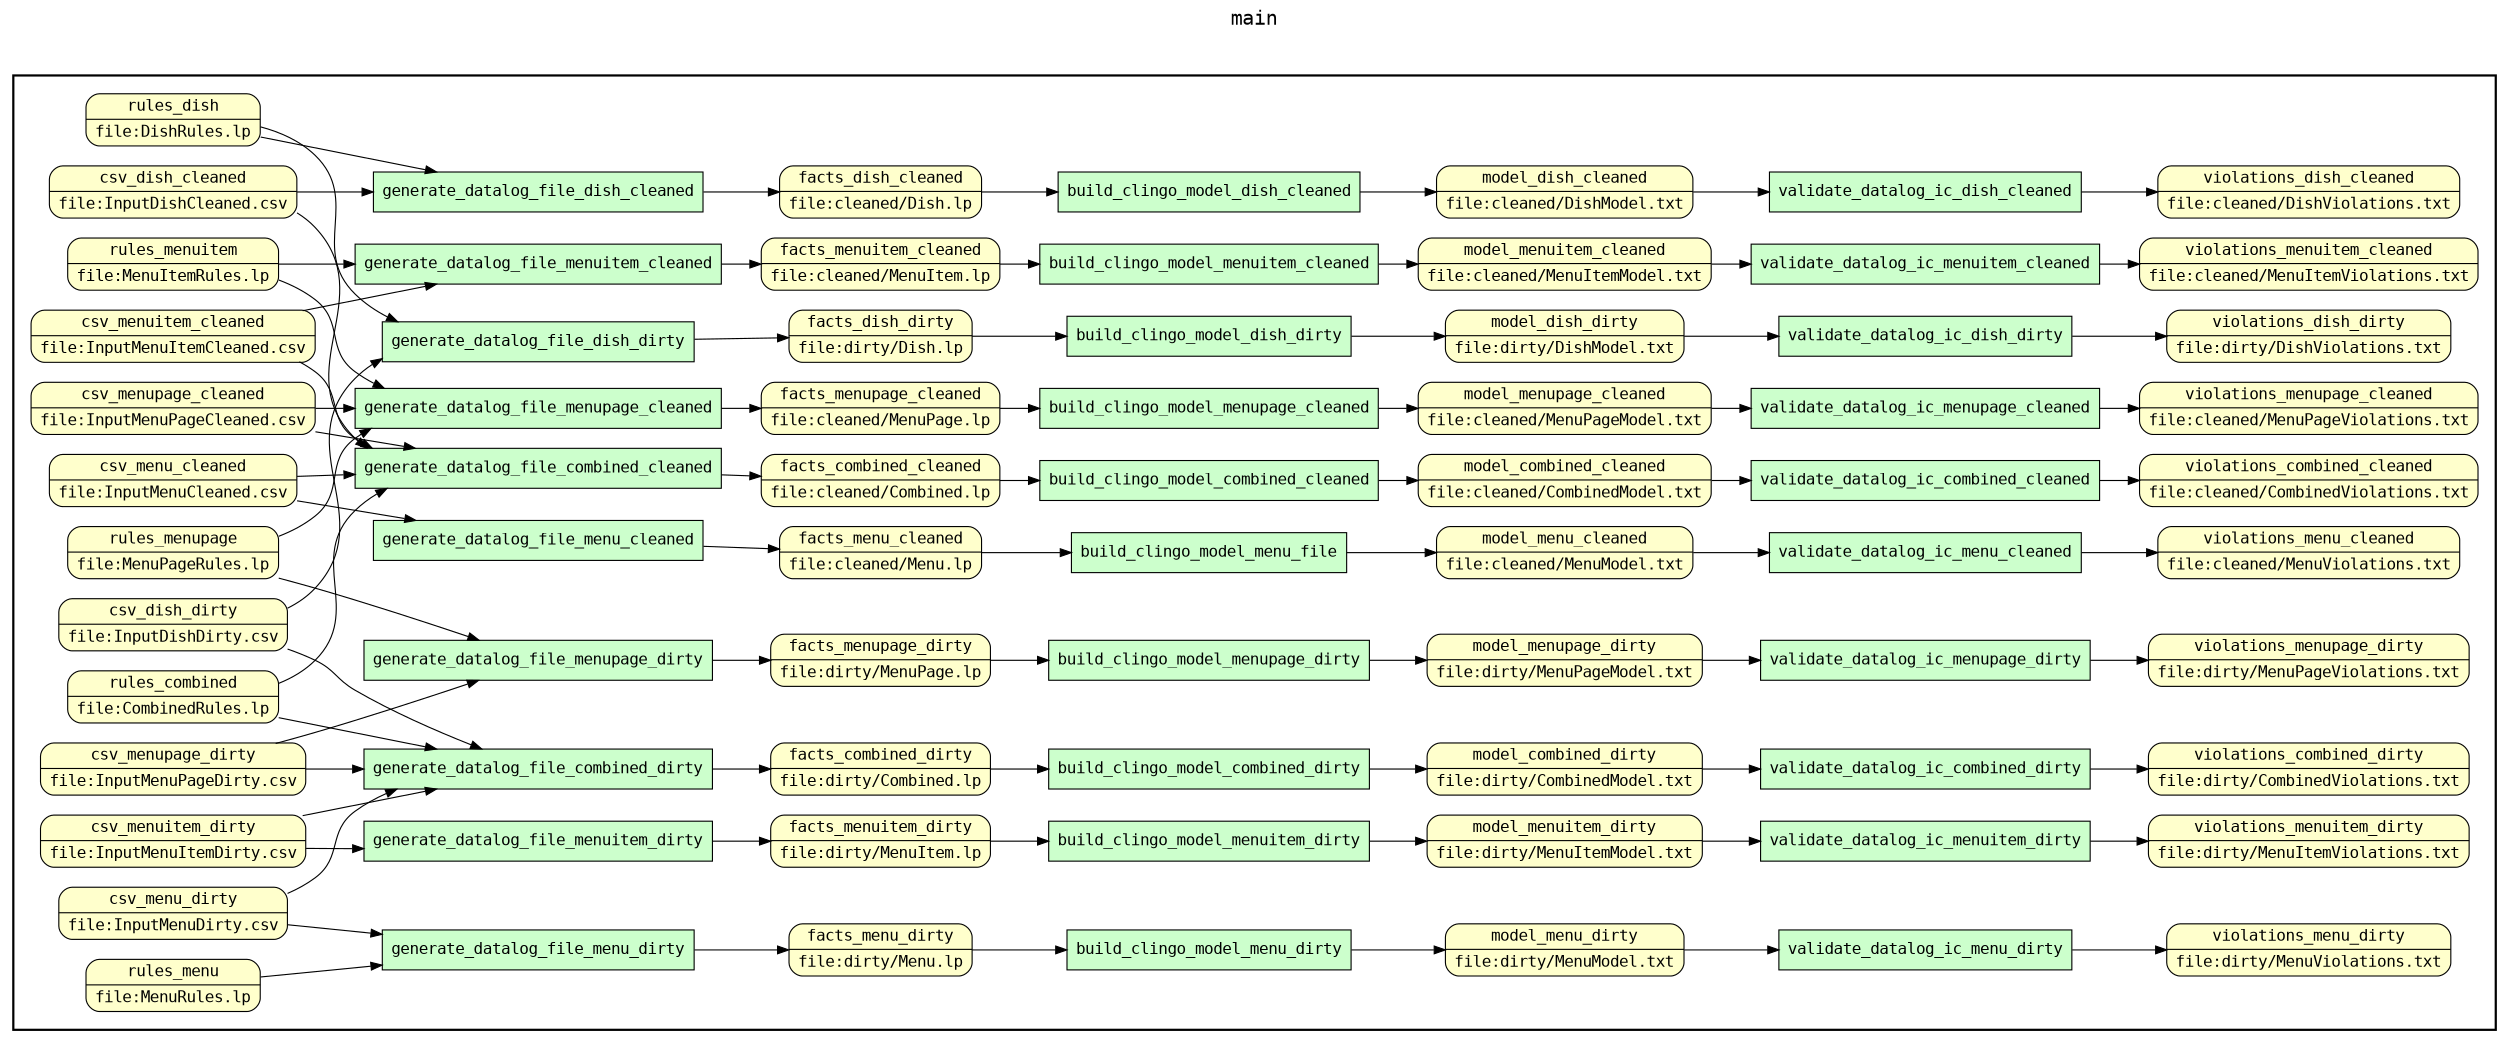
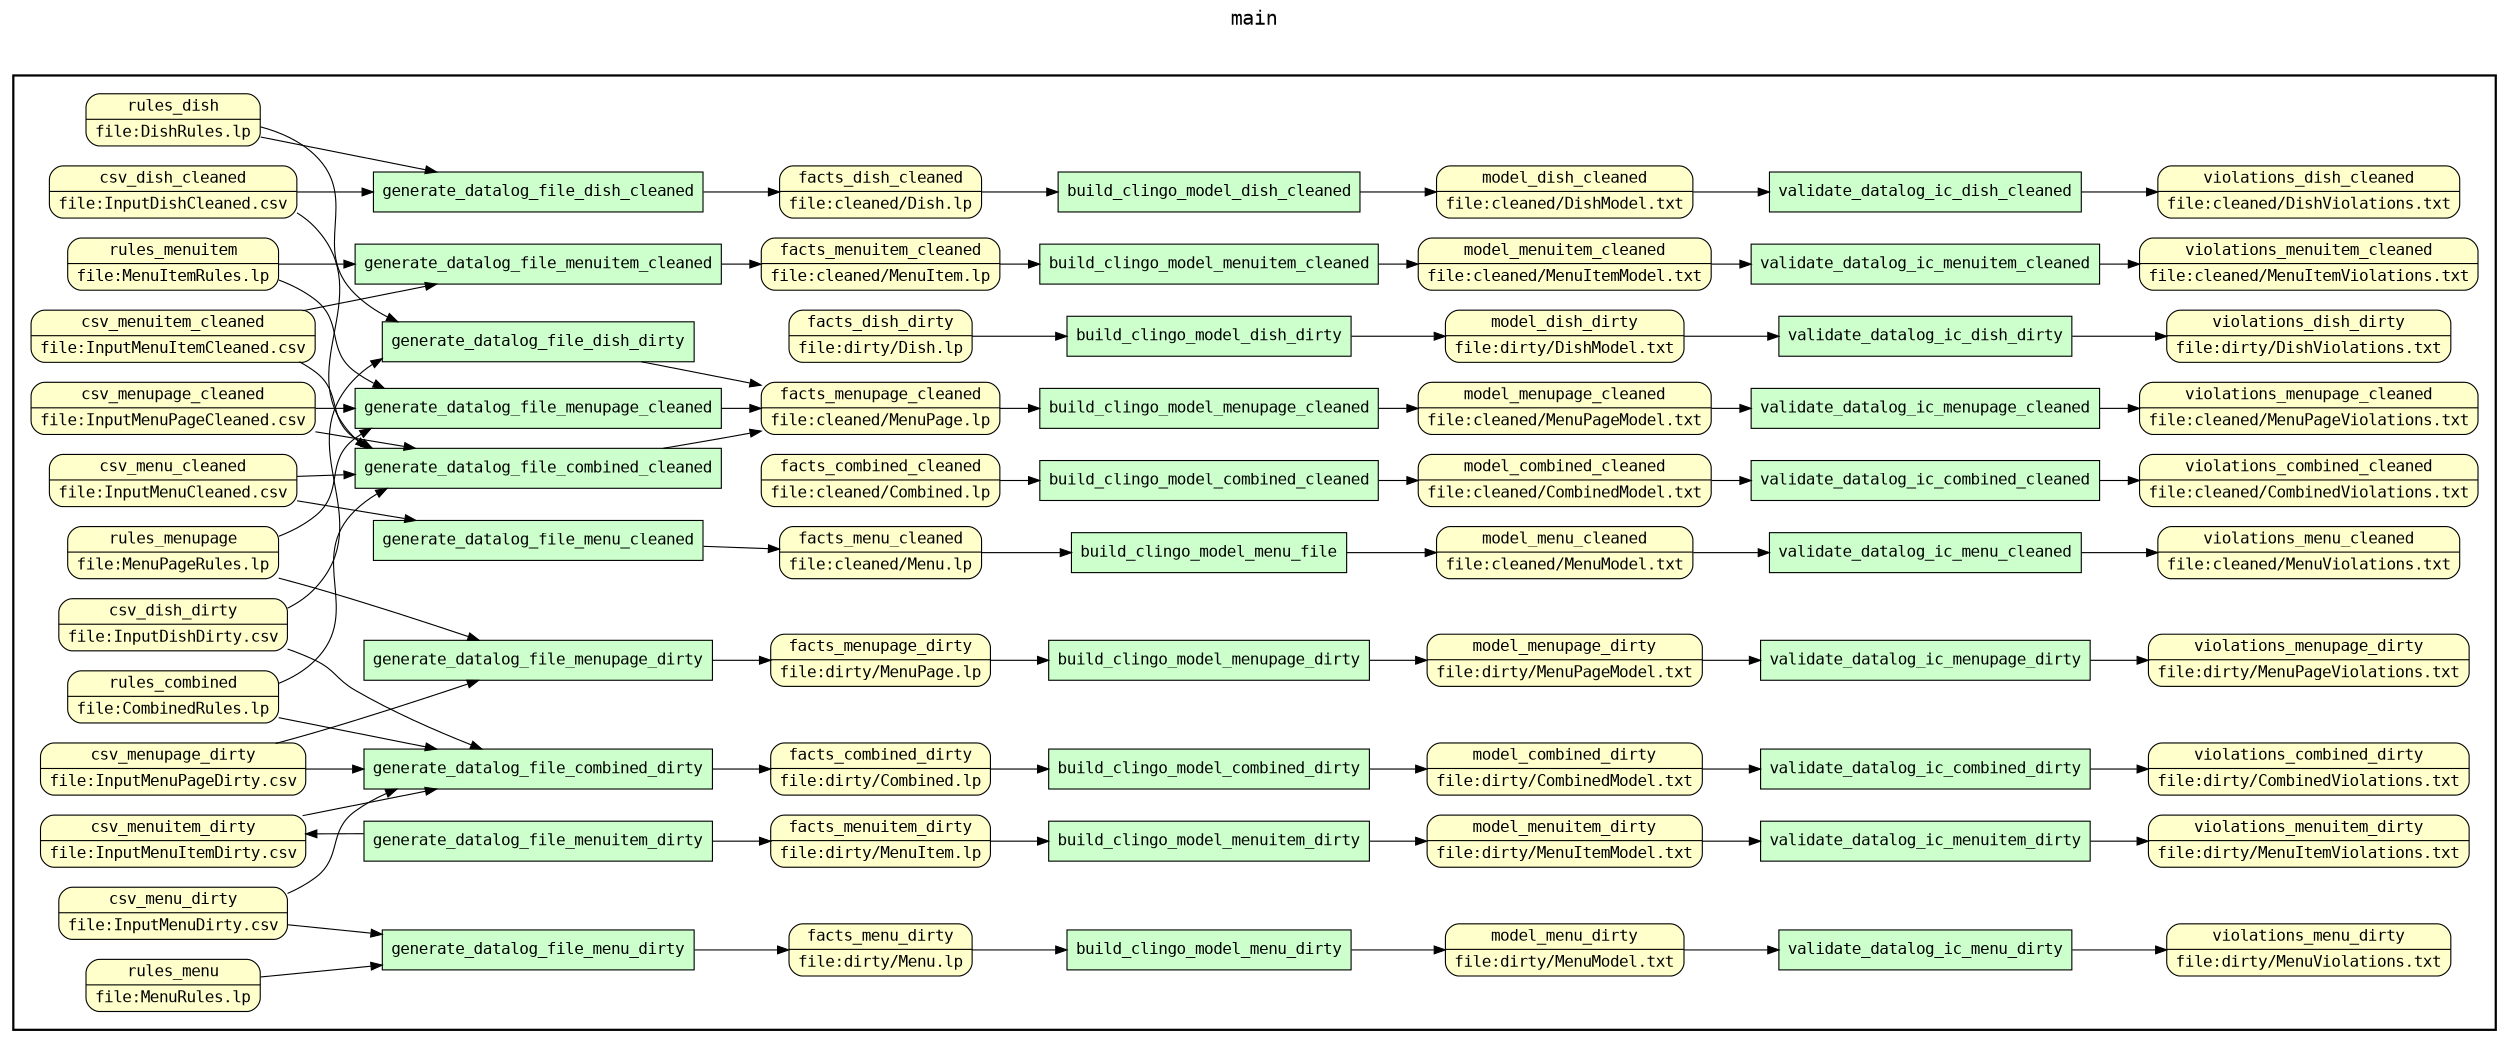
edge "generate_datalog_file_dish_dirty" -> "facts_dish_dirty": now "generate_datalog_file_dish_dirty" -> "facts_menupage_cleaned"
edge "generate_datalog_file_combined_cleaned" -> "facts_combined_cleaned": now "generate_datalog_file_combined_cleaned" -> "facts_menupage_cleaned"
edge "csv_menuitem_dirty" -> "generate_datalog_file_menuitem_dirty": reversed
